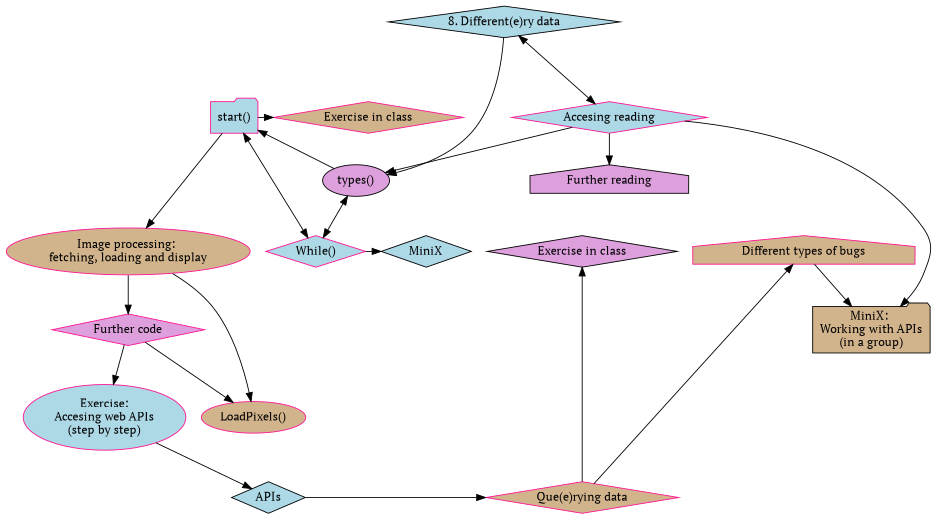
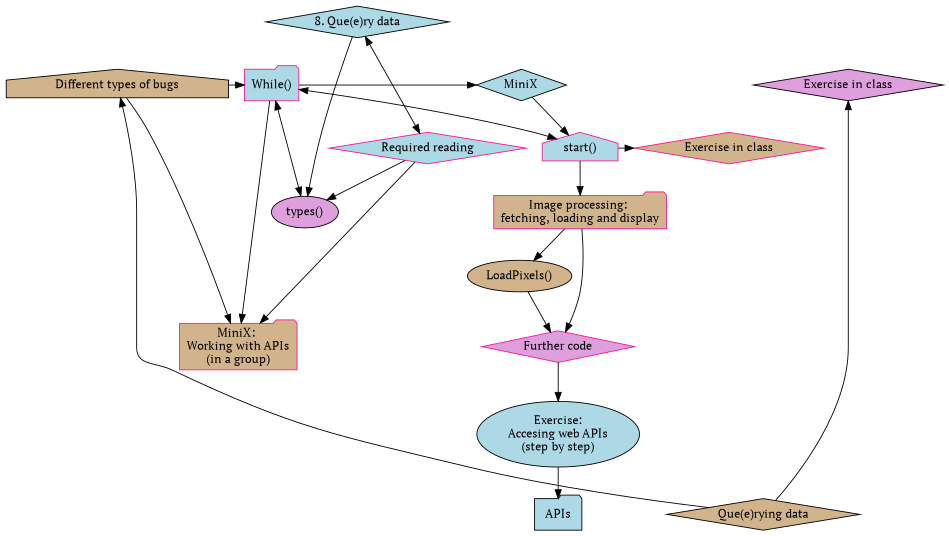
node "8. Different(e)ry data": label "8. Different(e)ry data" -> "8. Que(e)ry data"
edge "Different types of bugs" -> "While()": added
node "start()": shape folder -> house
node "Accesing reading": label "Accesing reading" -> "Required reading"
edge "types()" -> "start()": now "MiniX" -> "start()"
node "Further reading": removed
edge "While()" -> "MiniX: Working with APIs (in a group)": added
node "Image processing: fetching, loading and display": shape ellipse -> folder
node "While()": shape diamond -> folder
node "Different types of bugs": color deeppink -> black
node "MiniX: Working with APIs (in a group)": color black -> deeppink
edge "Further code" -> "LoadPixels()": reversed
node "Exercise: Accesing web APIs (step by step)": color deeppink -> black
node "LoadPixels()": color deeppink -> black
node "APIs": shape diamond -> folder
edge "APIs" -> "Que(e)rying data": removed
node "Que(e)rying data": color deeppink -> black
